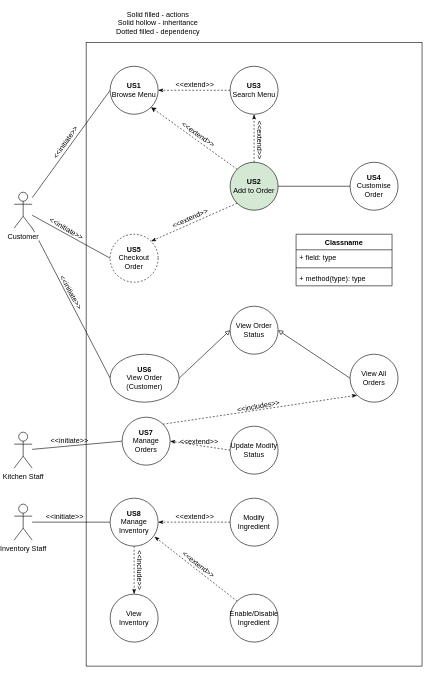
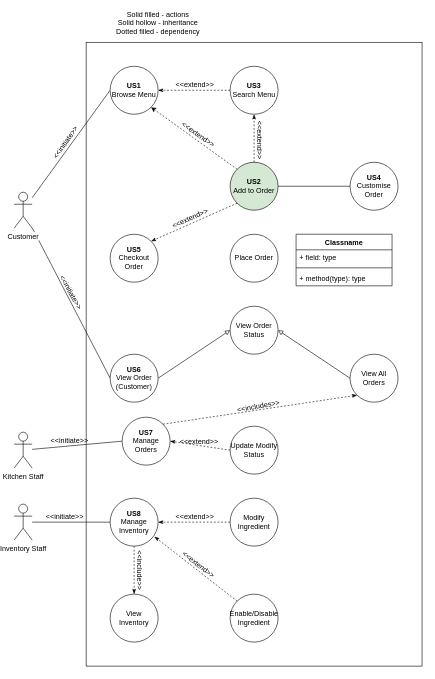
edge "Customer" -- "US5 Checkout Order": removed, label "<<initiate>>"
node "US5 Checkout Order": style dashed -> solid
node "Place Order": added
node "US6 View Order (Customer)": size 69x48 -> 48x48
